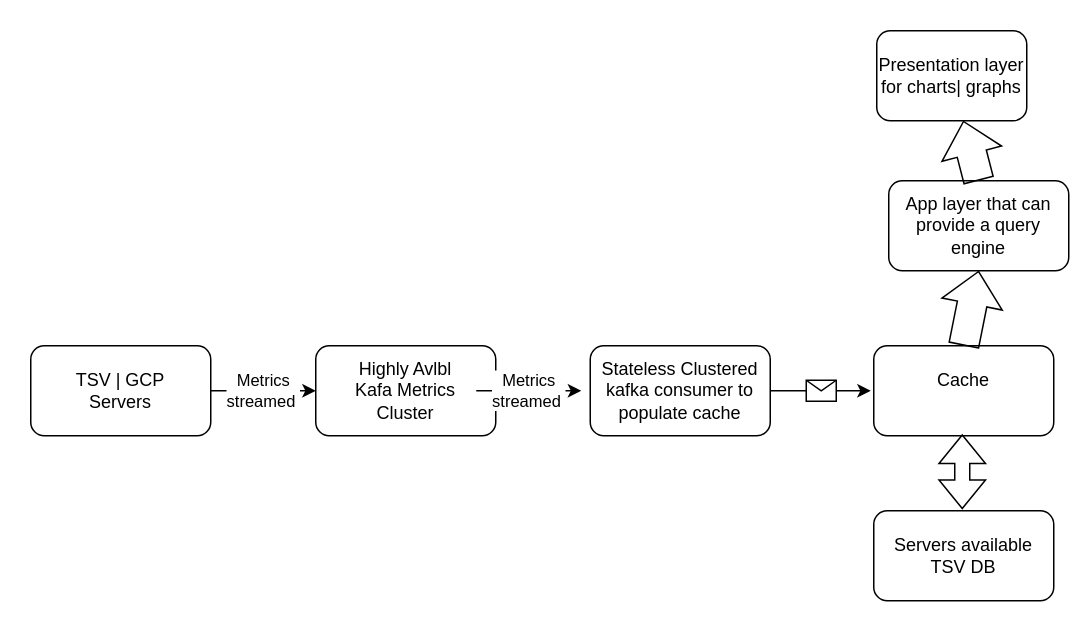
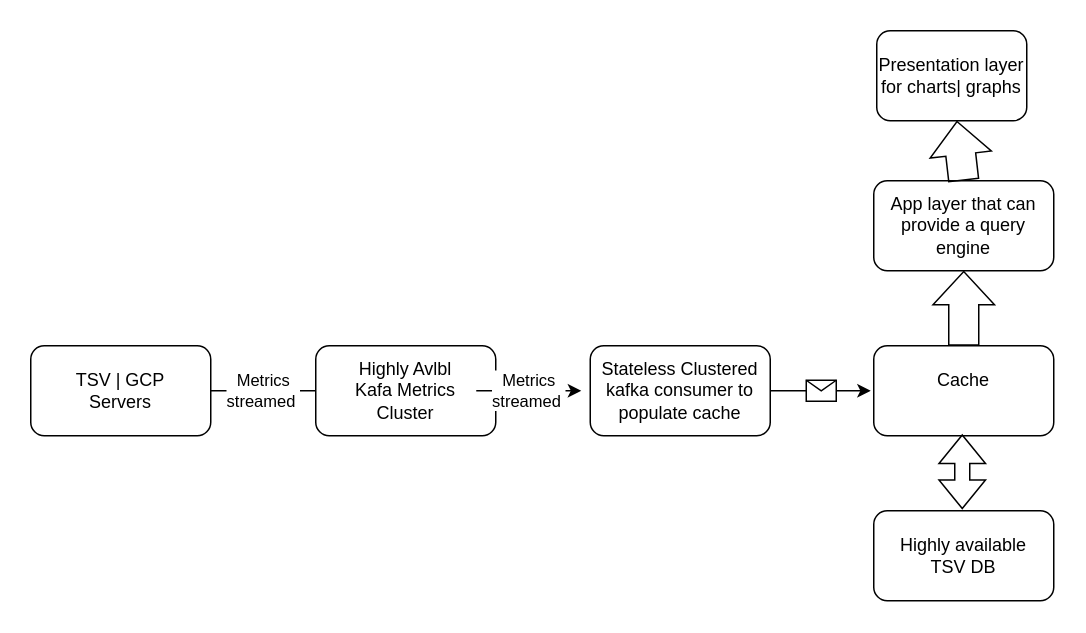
node "App layer that can provide a query engine": moved (979, 226) -> (964, 226)
edge "TSV | GCP Servers" -> "Highly Avlbl Kafa Metrics Cluster": arrowhead classic -> none
node "Servers available TSV DB": label "Servers available TSV DB" -> "Highly available TSV DB"
